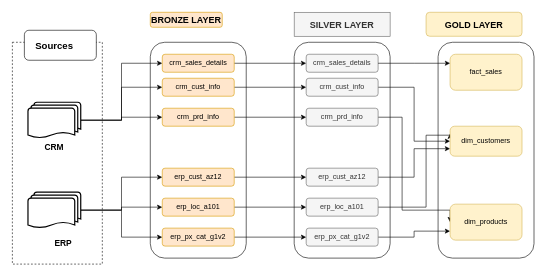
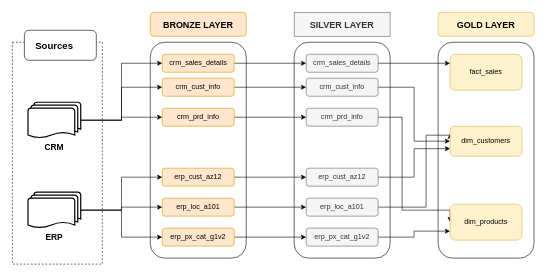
node "BRONZE LAYER": size 72x15 -> 96x24
node "GOLD LAYER": moved (474, 24) -> (486, 24)
node "ERP": moved (63, 243) -> (54, 237)
